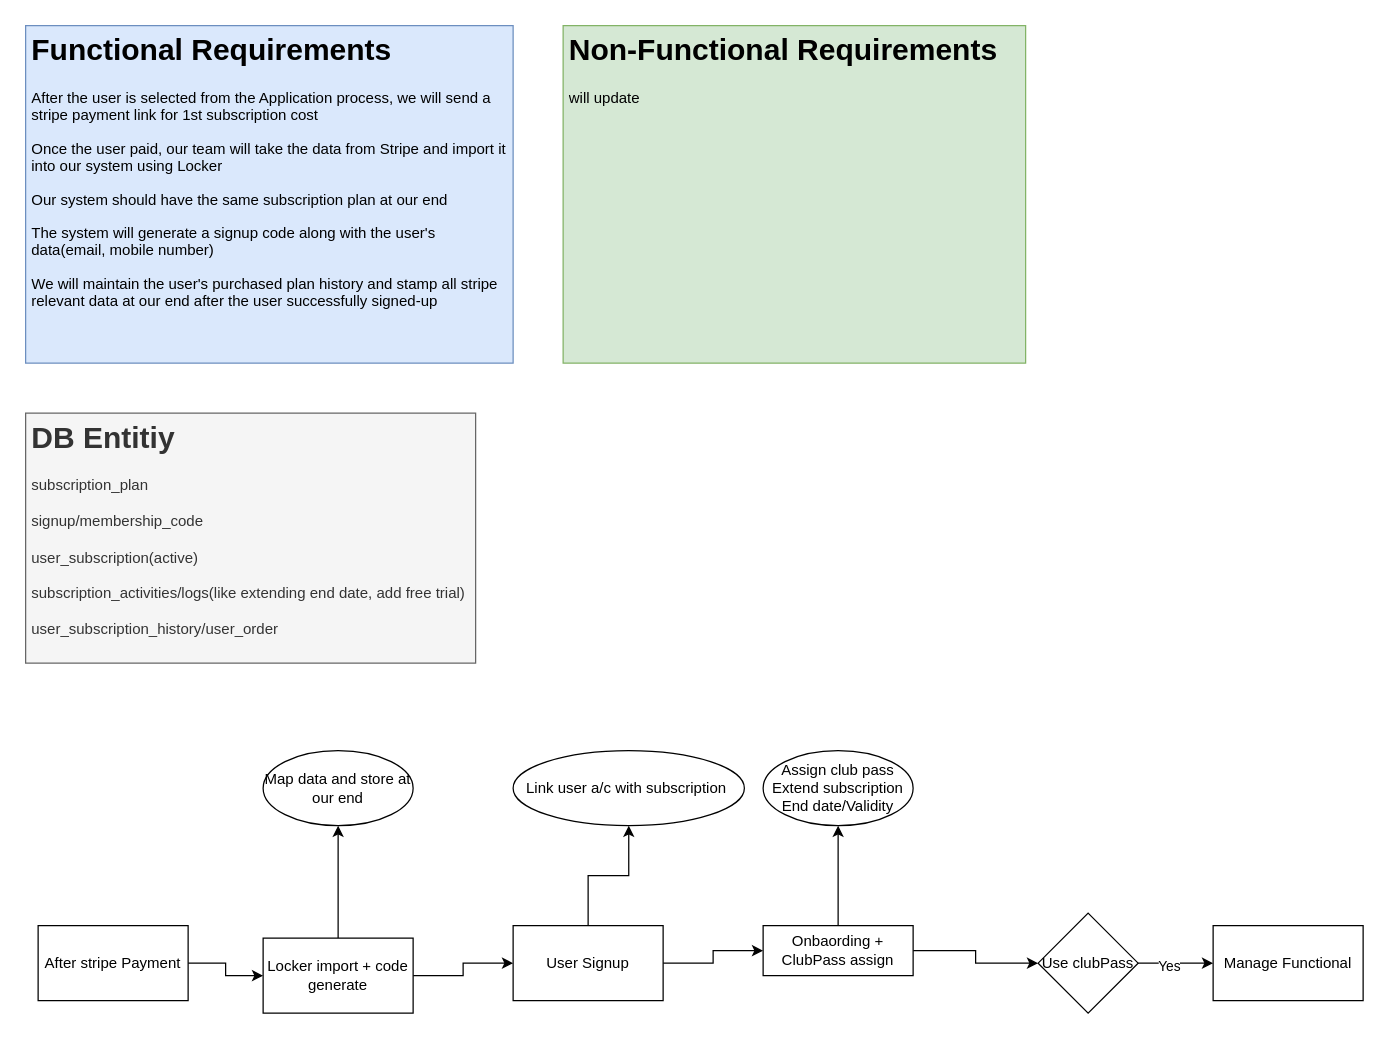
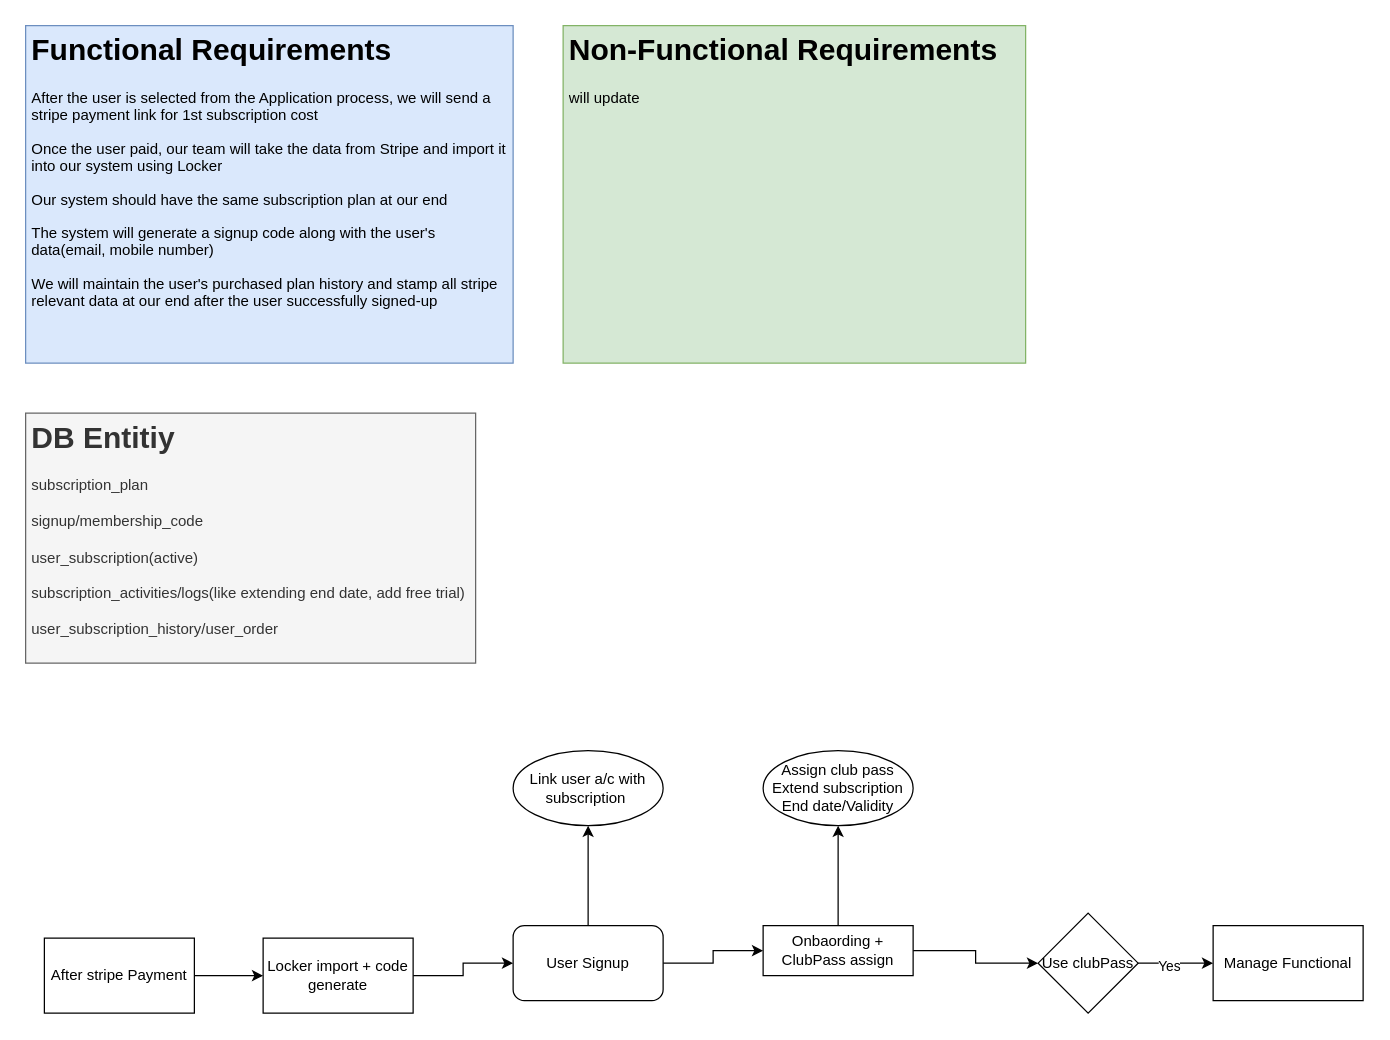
node "Map data and store at our end": removed
node "Link user a/c with subscription": size 231x75 -> 150x75
edge "Locker import + code generate" -> "Map data and store at our end": removed
node "After stripe Payment": moved (113, 963) -> (119, 976)
node "User Signup": shape rectangle -> rounded rectangle
